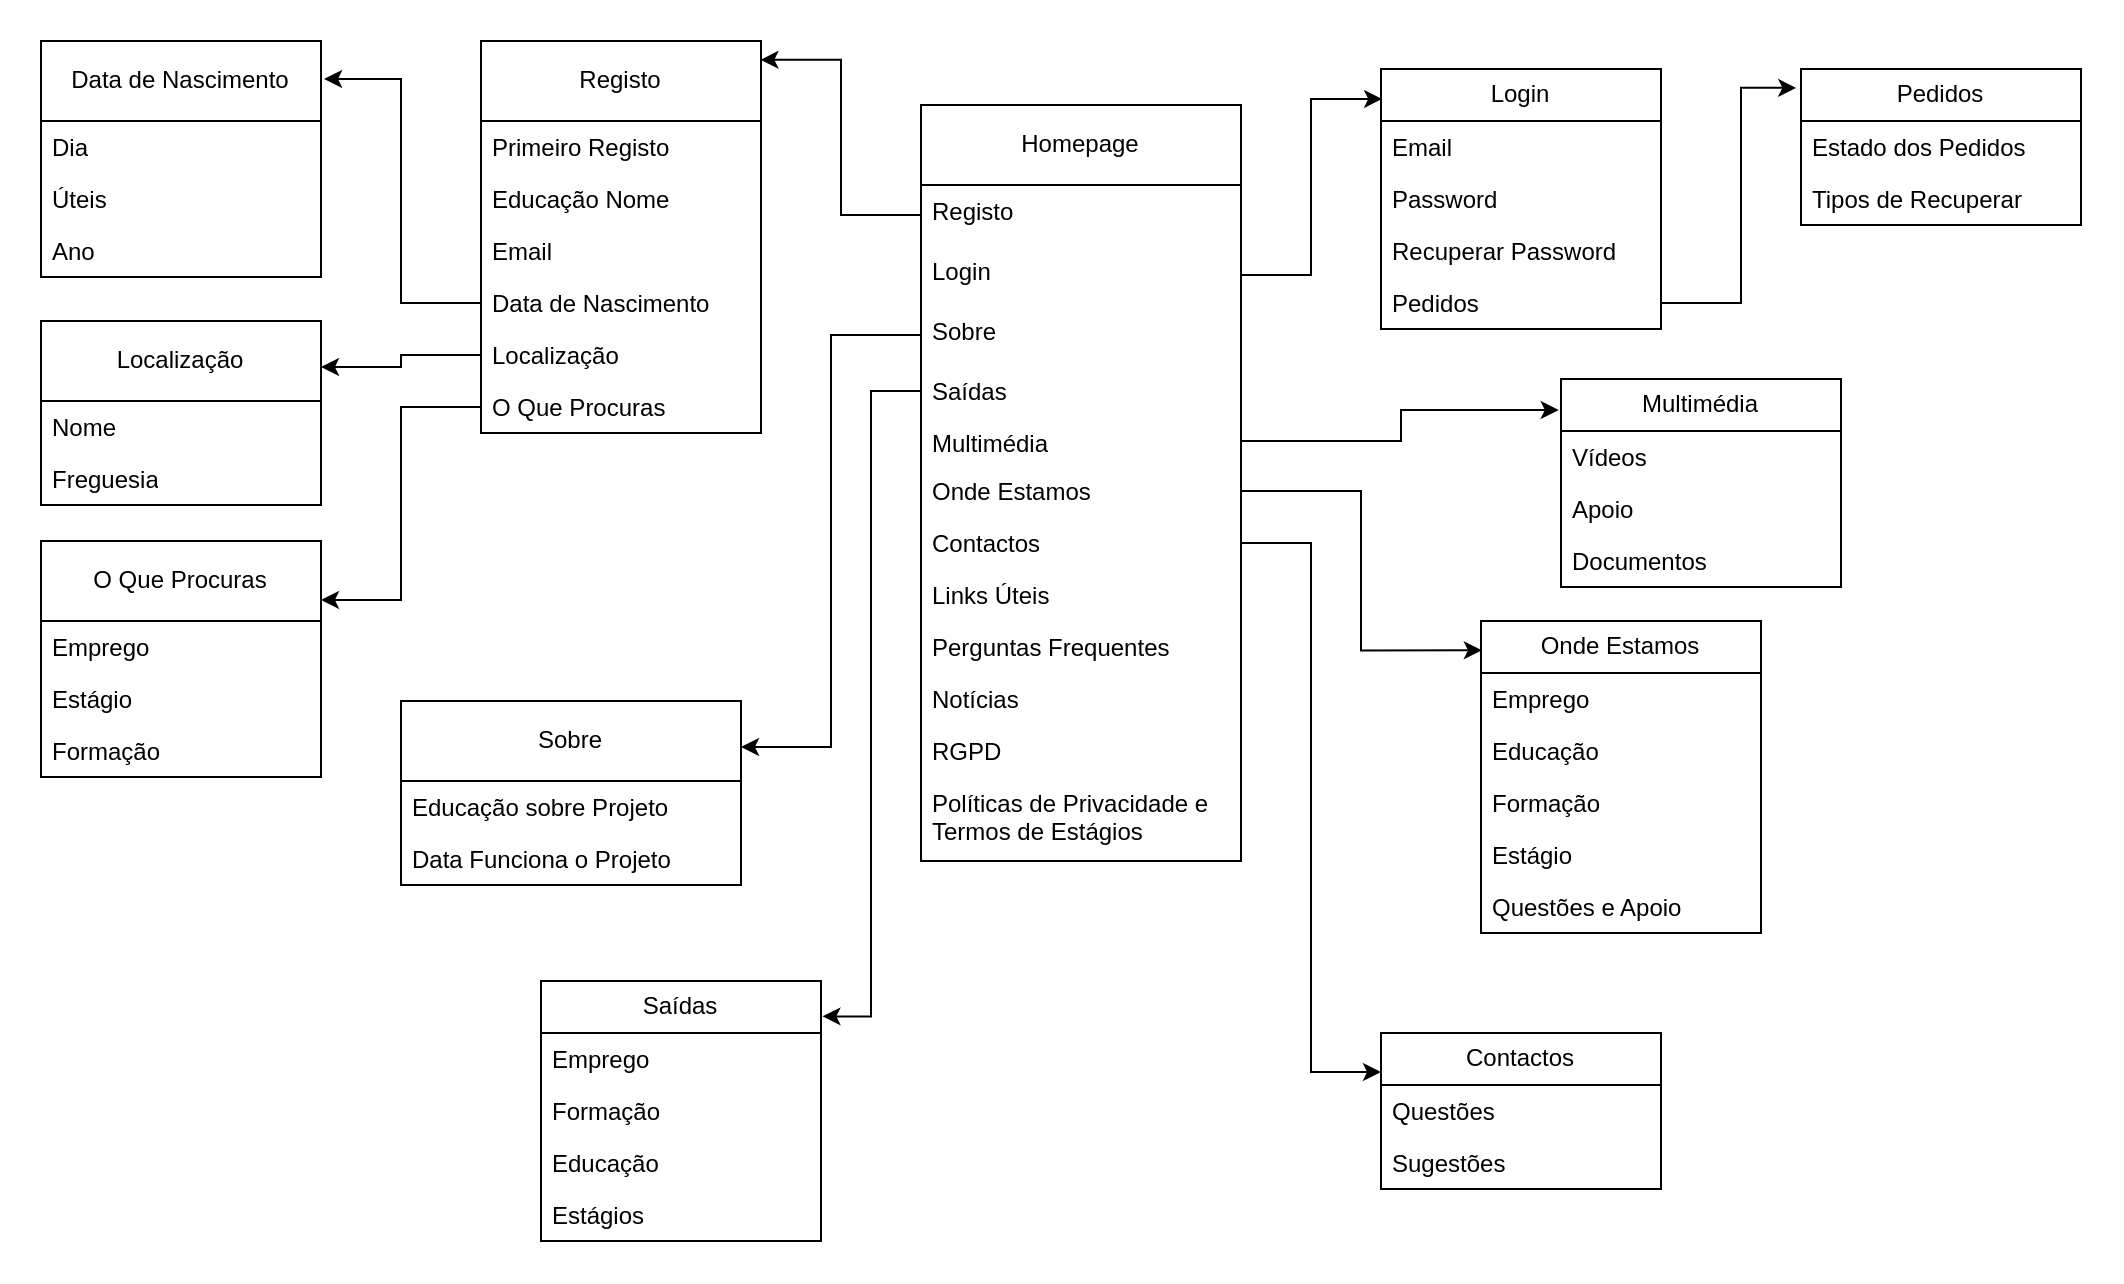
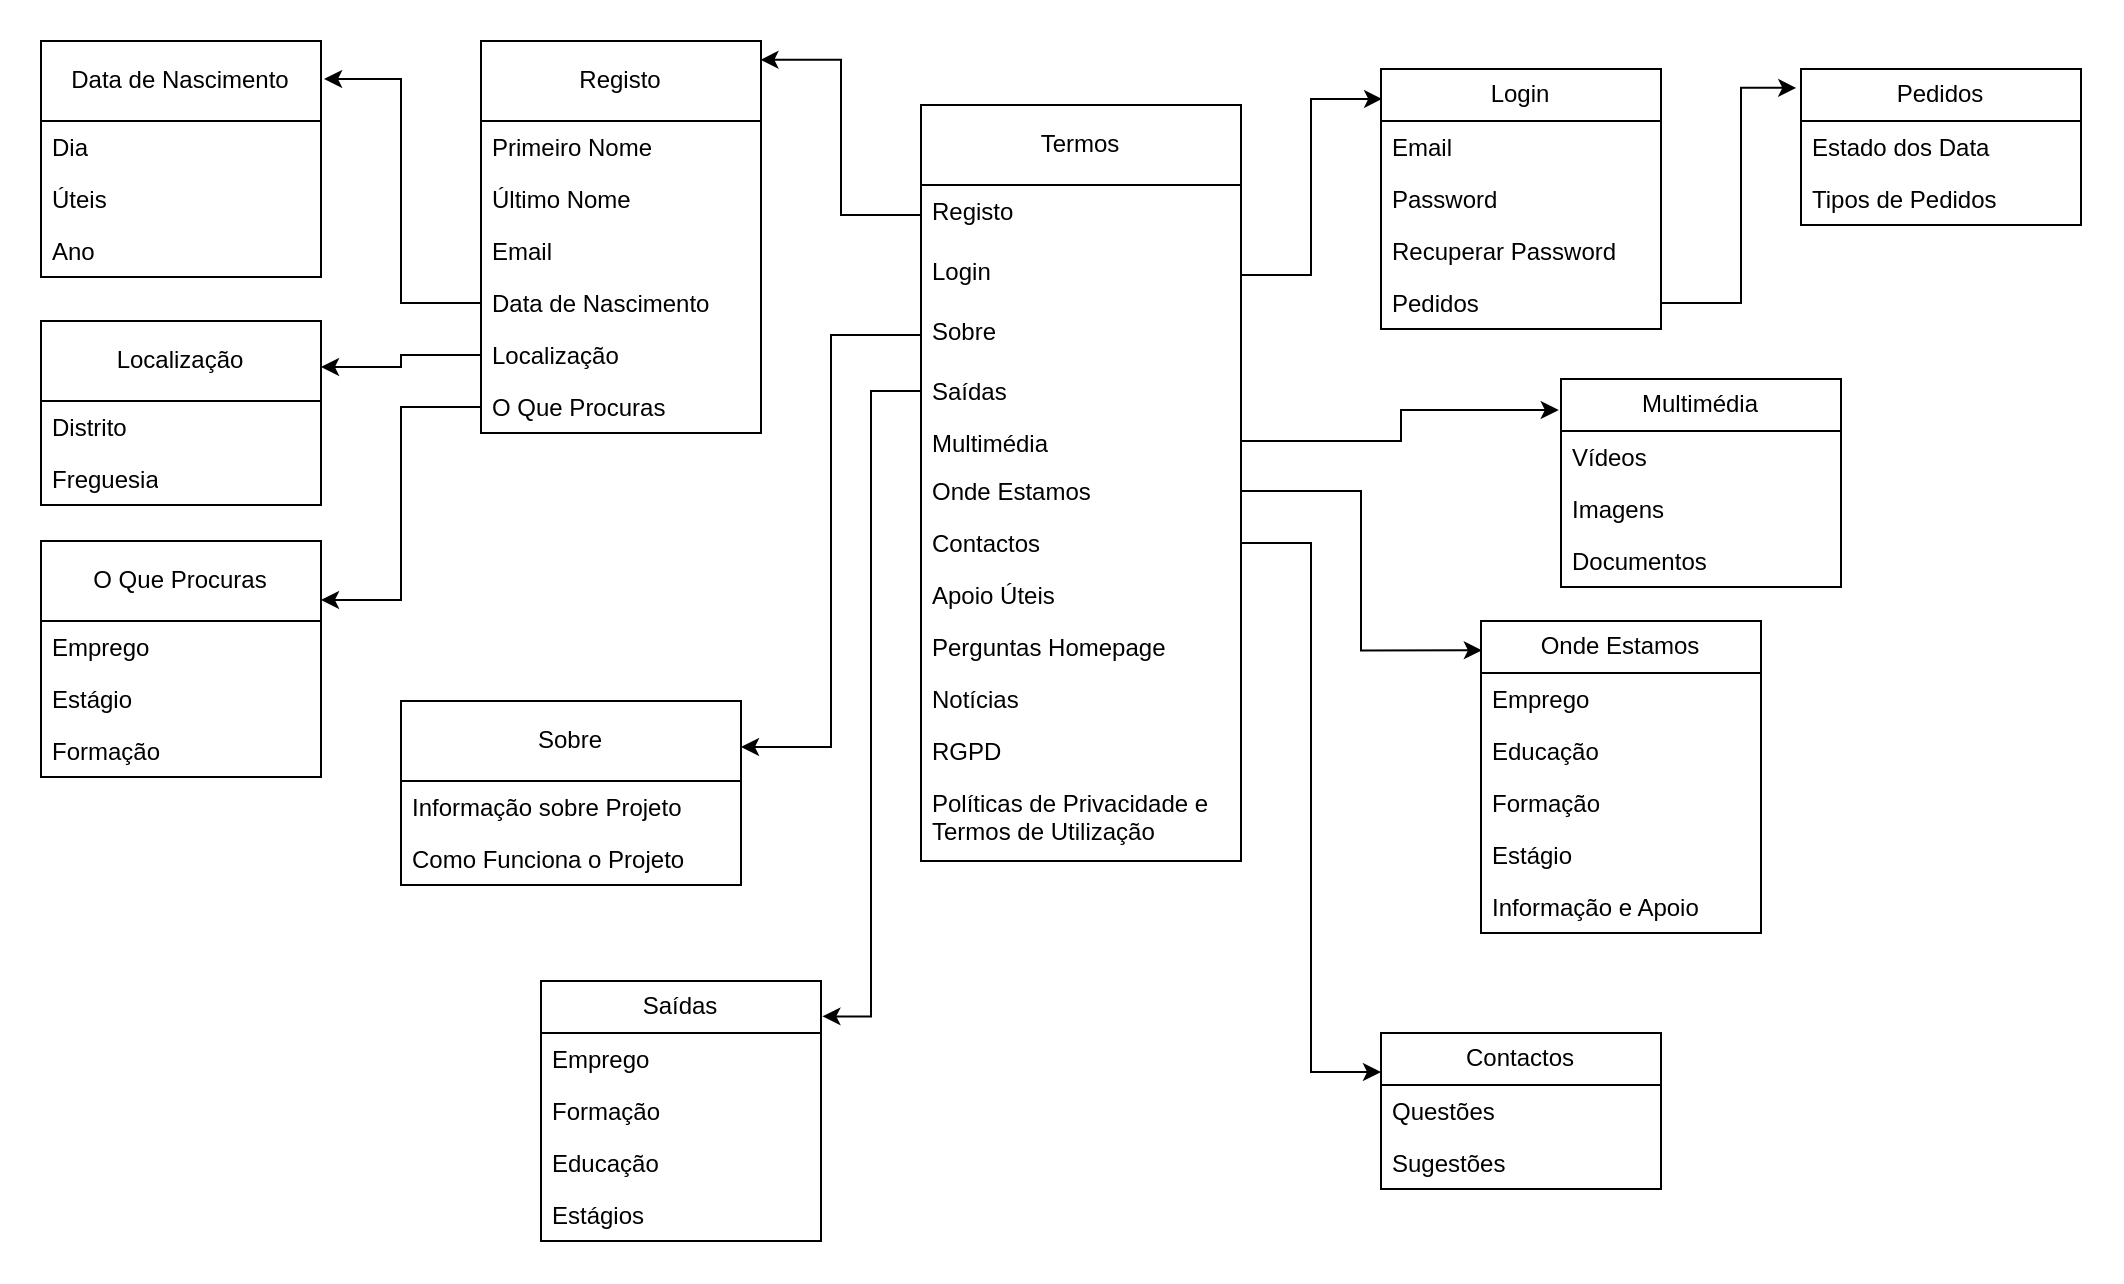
node "Homepage": label "Homepage" -> "Termos"
node "Primeiro Registo": label "Primeiro Registo" -> "Primeiro Nome"
node "Estado dos Pedidos": label "Estado dos Pedidos" -> "Estado dos Data"
node "Educação Nome": label "Educação Nome" -> "Último Nome"
node "Tipos de Recuperar": label "Tipos de Recuperar" -> "Tipos de Pedidos"
node "Nome": label "Nome" -> "Distrito"
node "Apoio": label "Apoio" -> "Imagens"
node "Links Úteis": label "Links Úteis" -> "Apoio Úteis"
node "Perguntas Frequentes": label "Perguntas Frequentes" -> "Perguntas Homepage"
node "Educação sobre Projeto": label "Educação sobre Projeto" -> "Informação sobre Projeto"
node "Políticas de Privacidade e Termos de Estágios": label "Políticas de Privacidade e Termos de Estágios" -> "Políticas de Privacidade e Termos de Utilização"
node "Data Funciona o Projeto": label "Data Funciona o Projeto" -> "Como Funciona o Projeto"
node "Questões e Apoio": label "Questões e Apoio" -> "Informação e Apoio"
